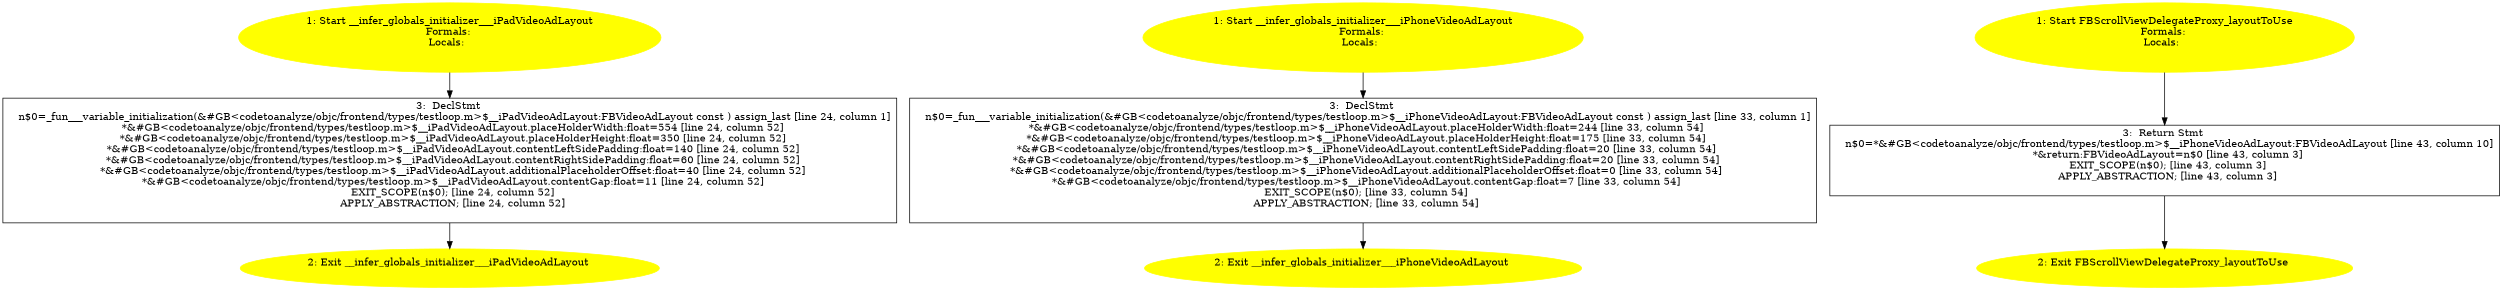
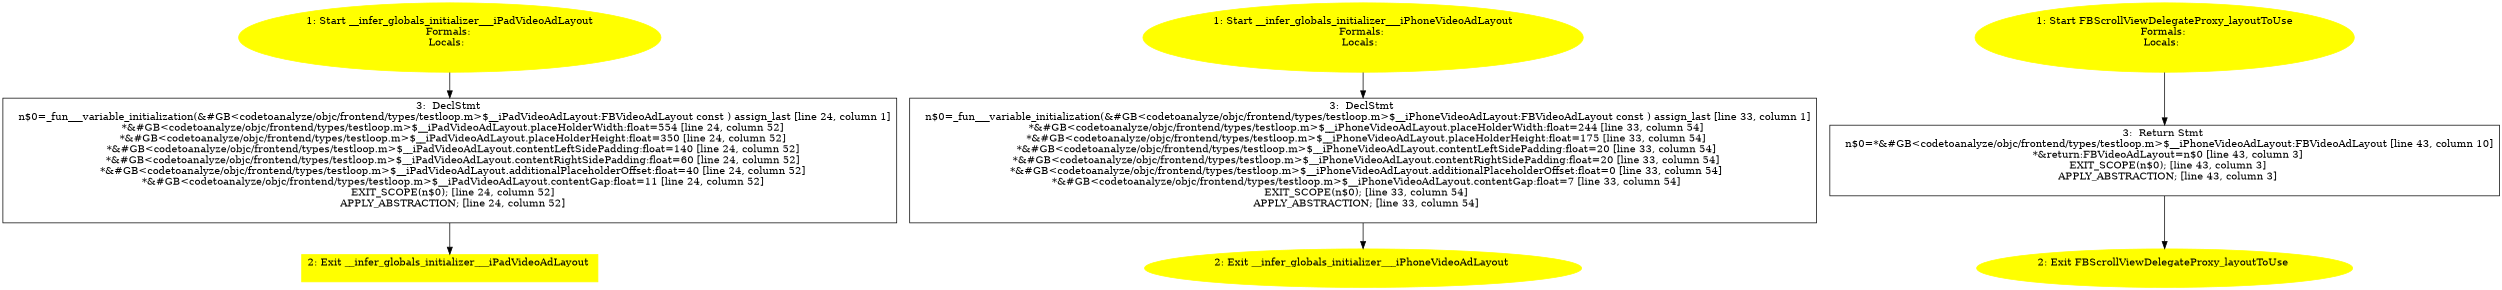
node "2: Exit __infer_globals_initializer___iPadVideoAdLayout": shape ellipse -> box
